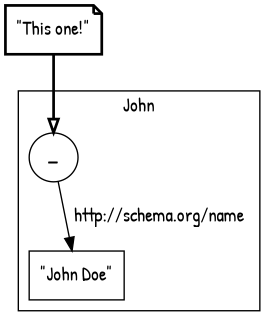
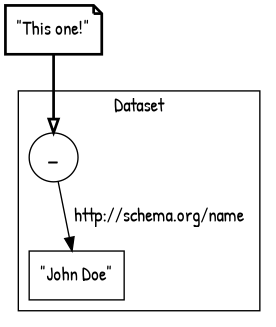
cluster "John": label "John" -> "Dataset"
